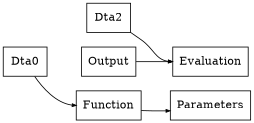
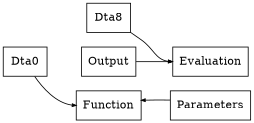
node "Dta2": label "Dta2" -> "Dta8"
edge "Function" -> "Parameters": reversed
